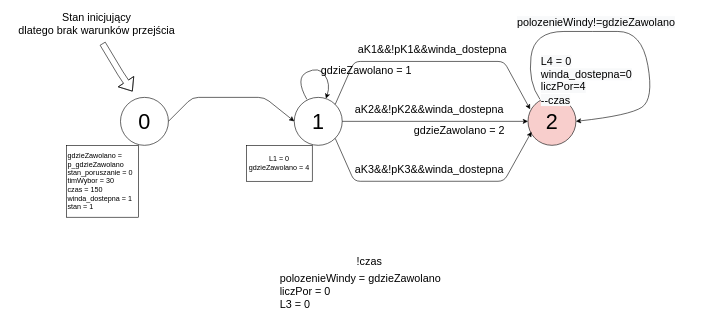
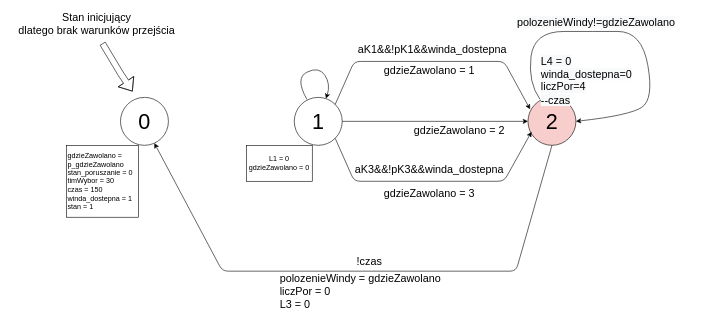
node "gdzieZawolano = 1": moved (366, 71) -> (429, 71)
edge "0" -> "1": removed
node "aK2&&!pK2&&winda_dostepna": removed
node "L1 = 0 gdzieZawolano = 4": label "L1 = 0 gdzieZawolano = 4" -> "L1 = 0 gdzieZawolano = 0"
node "gdzieZawolano = 3": added
edge "2" -> "0": added
